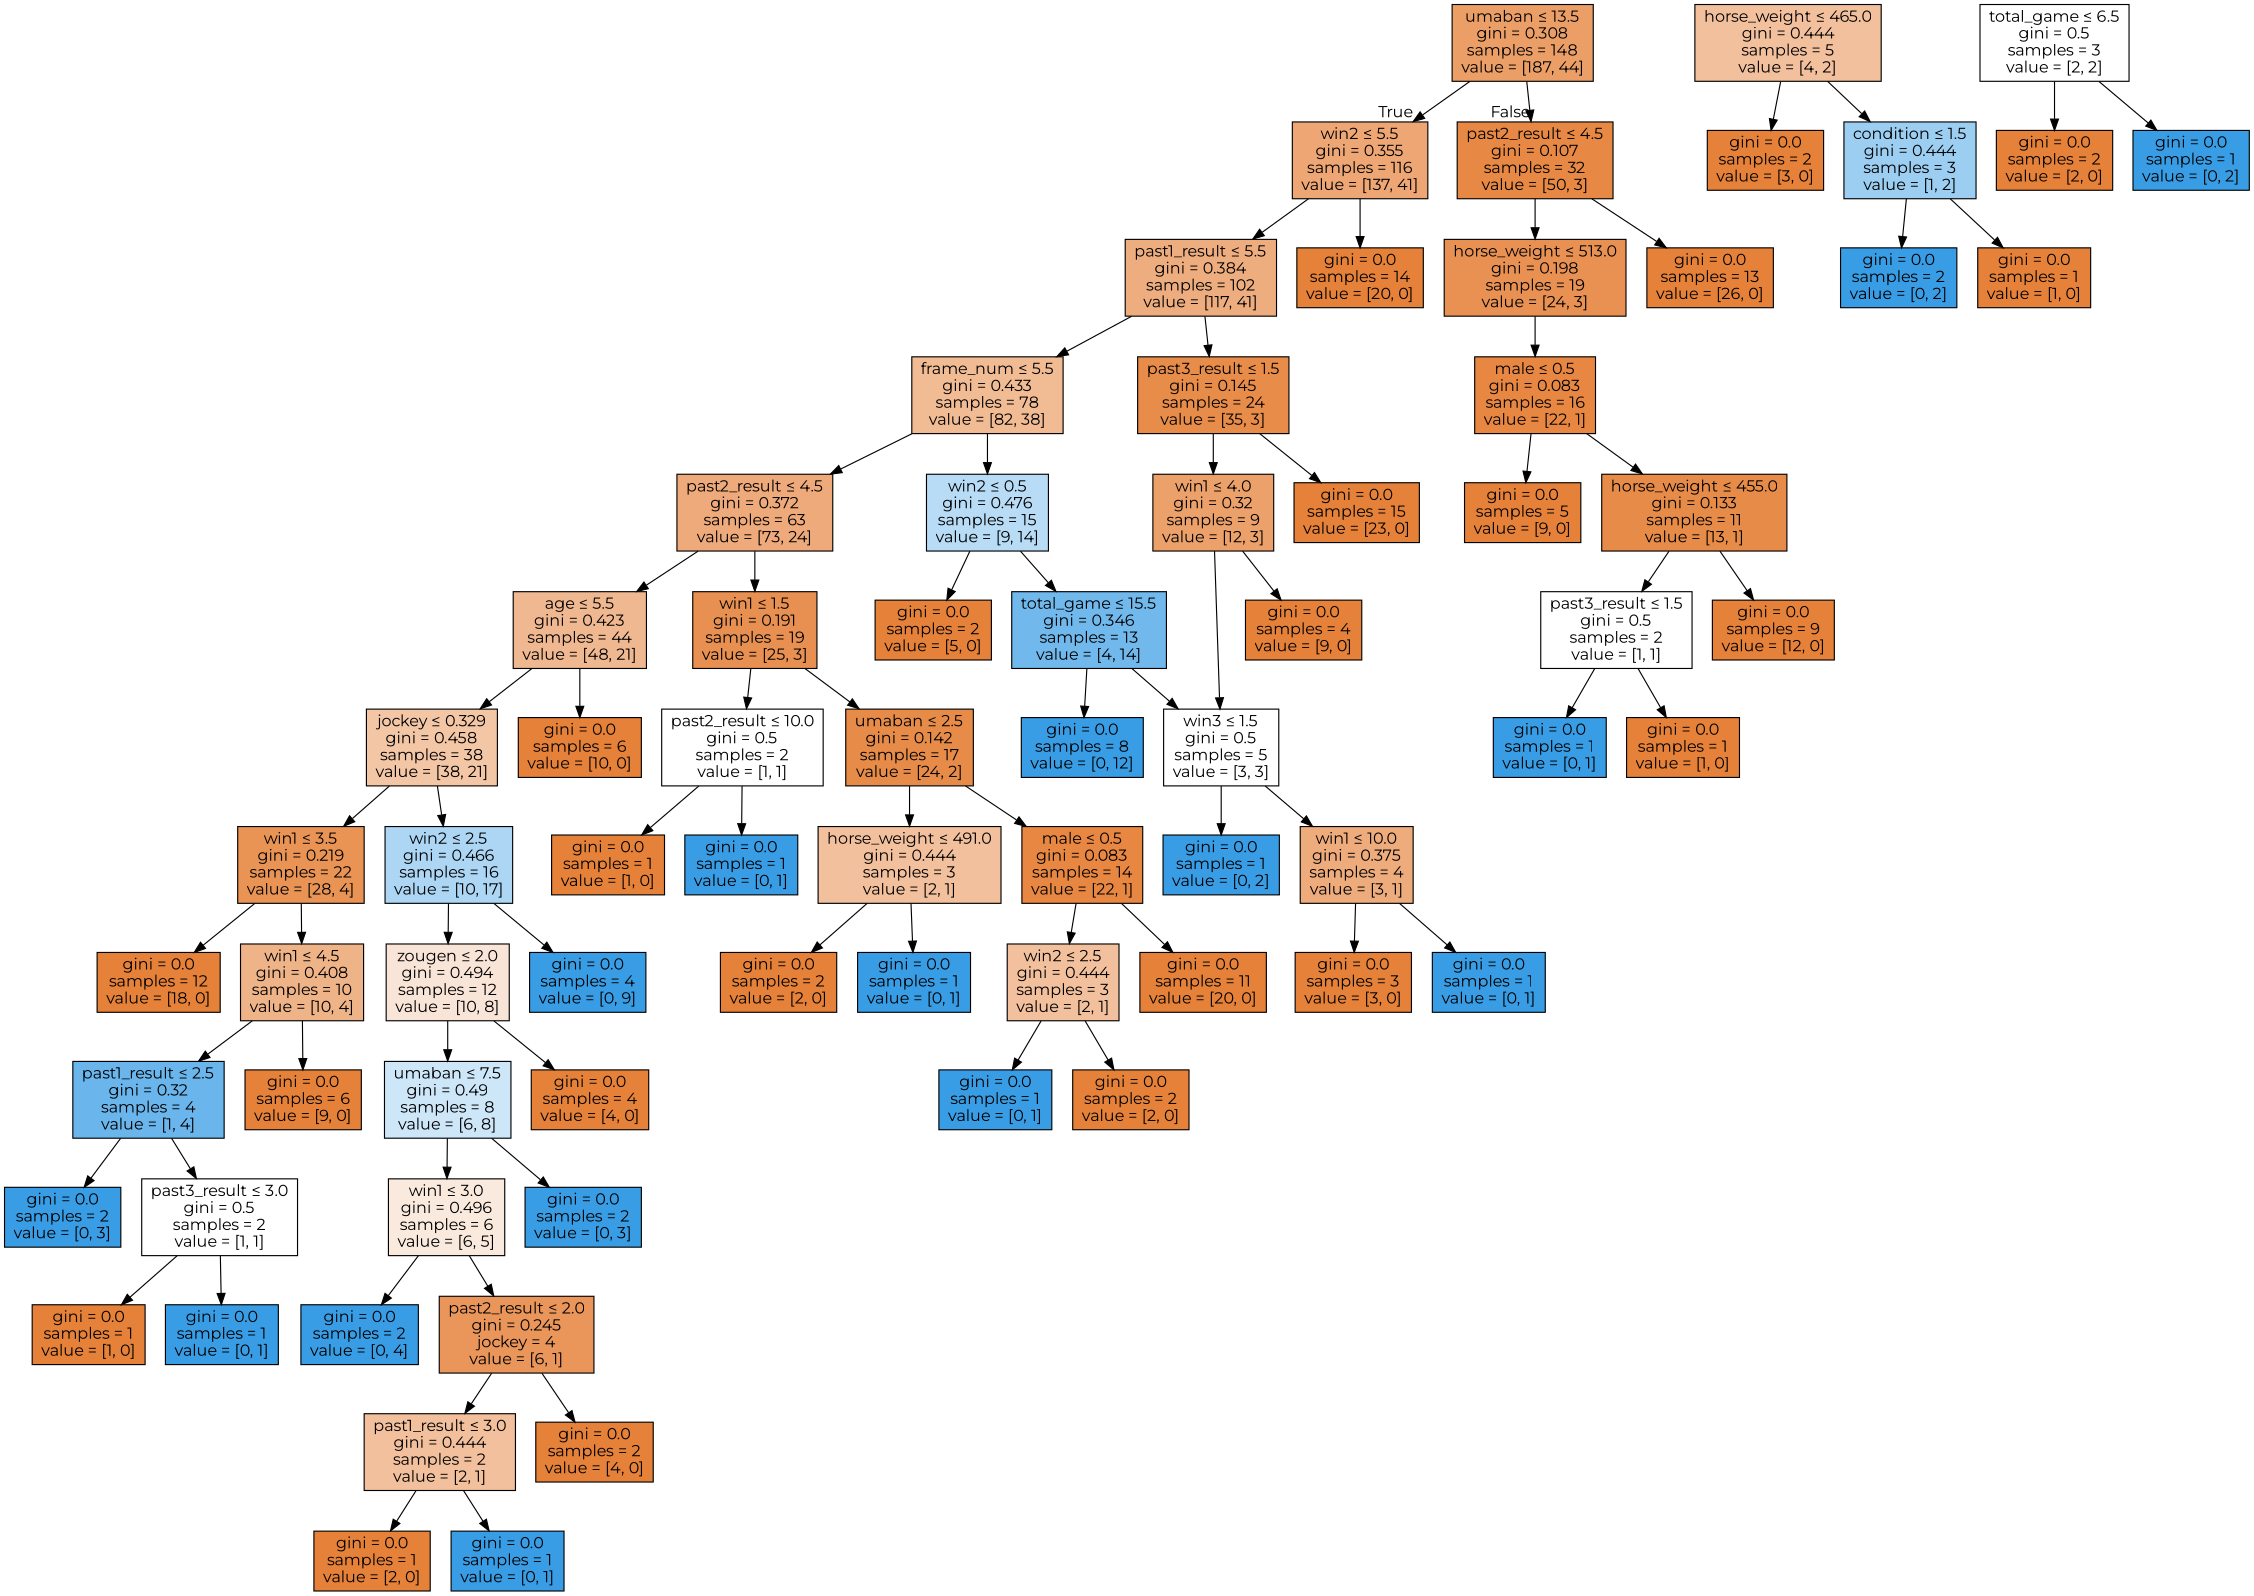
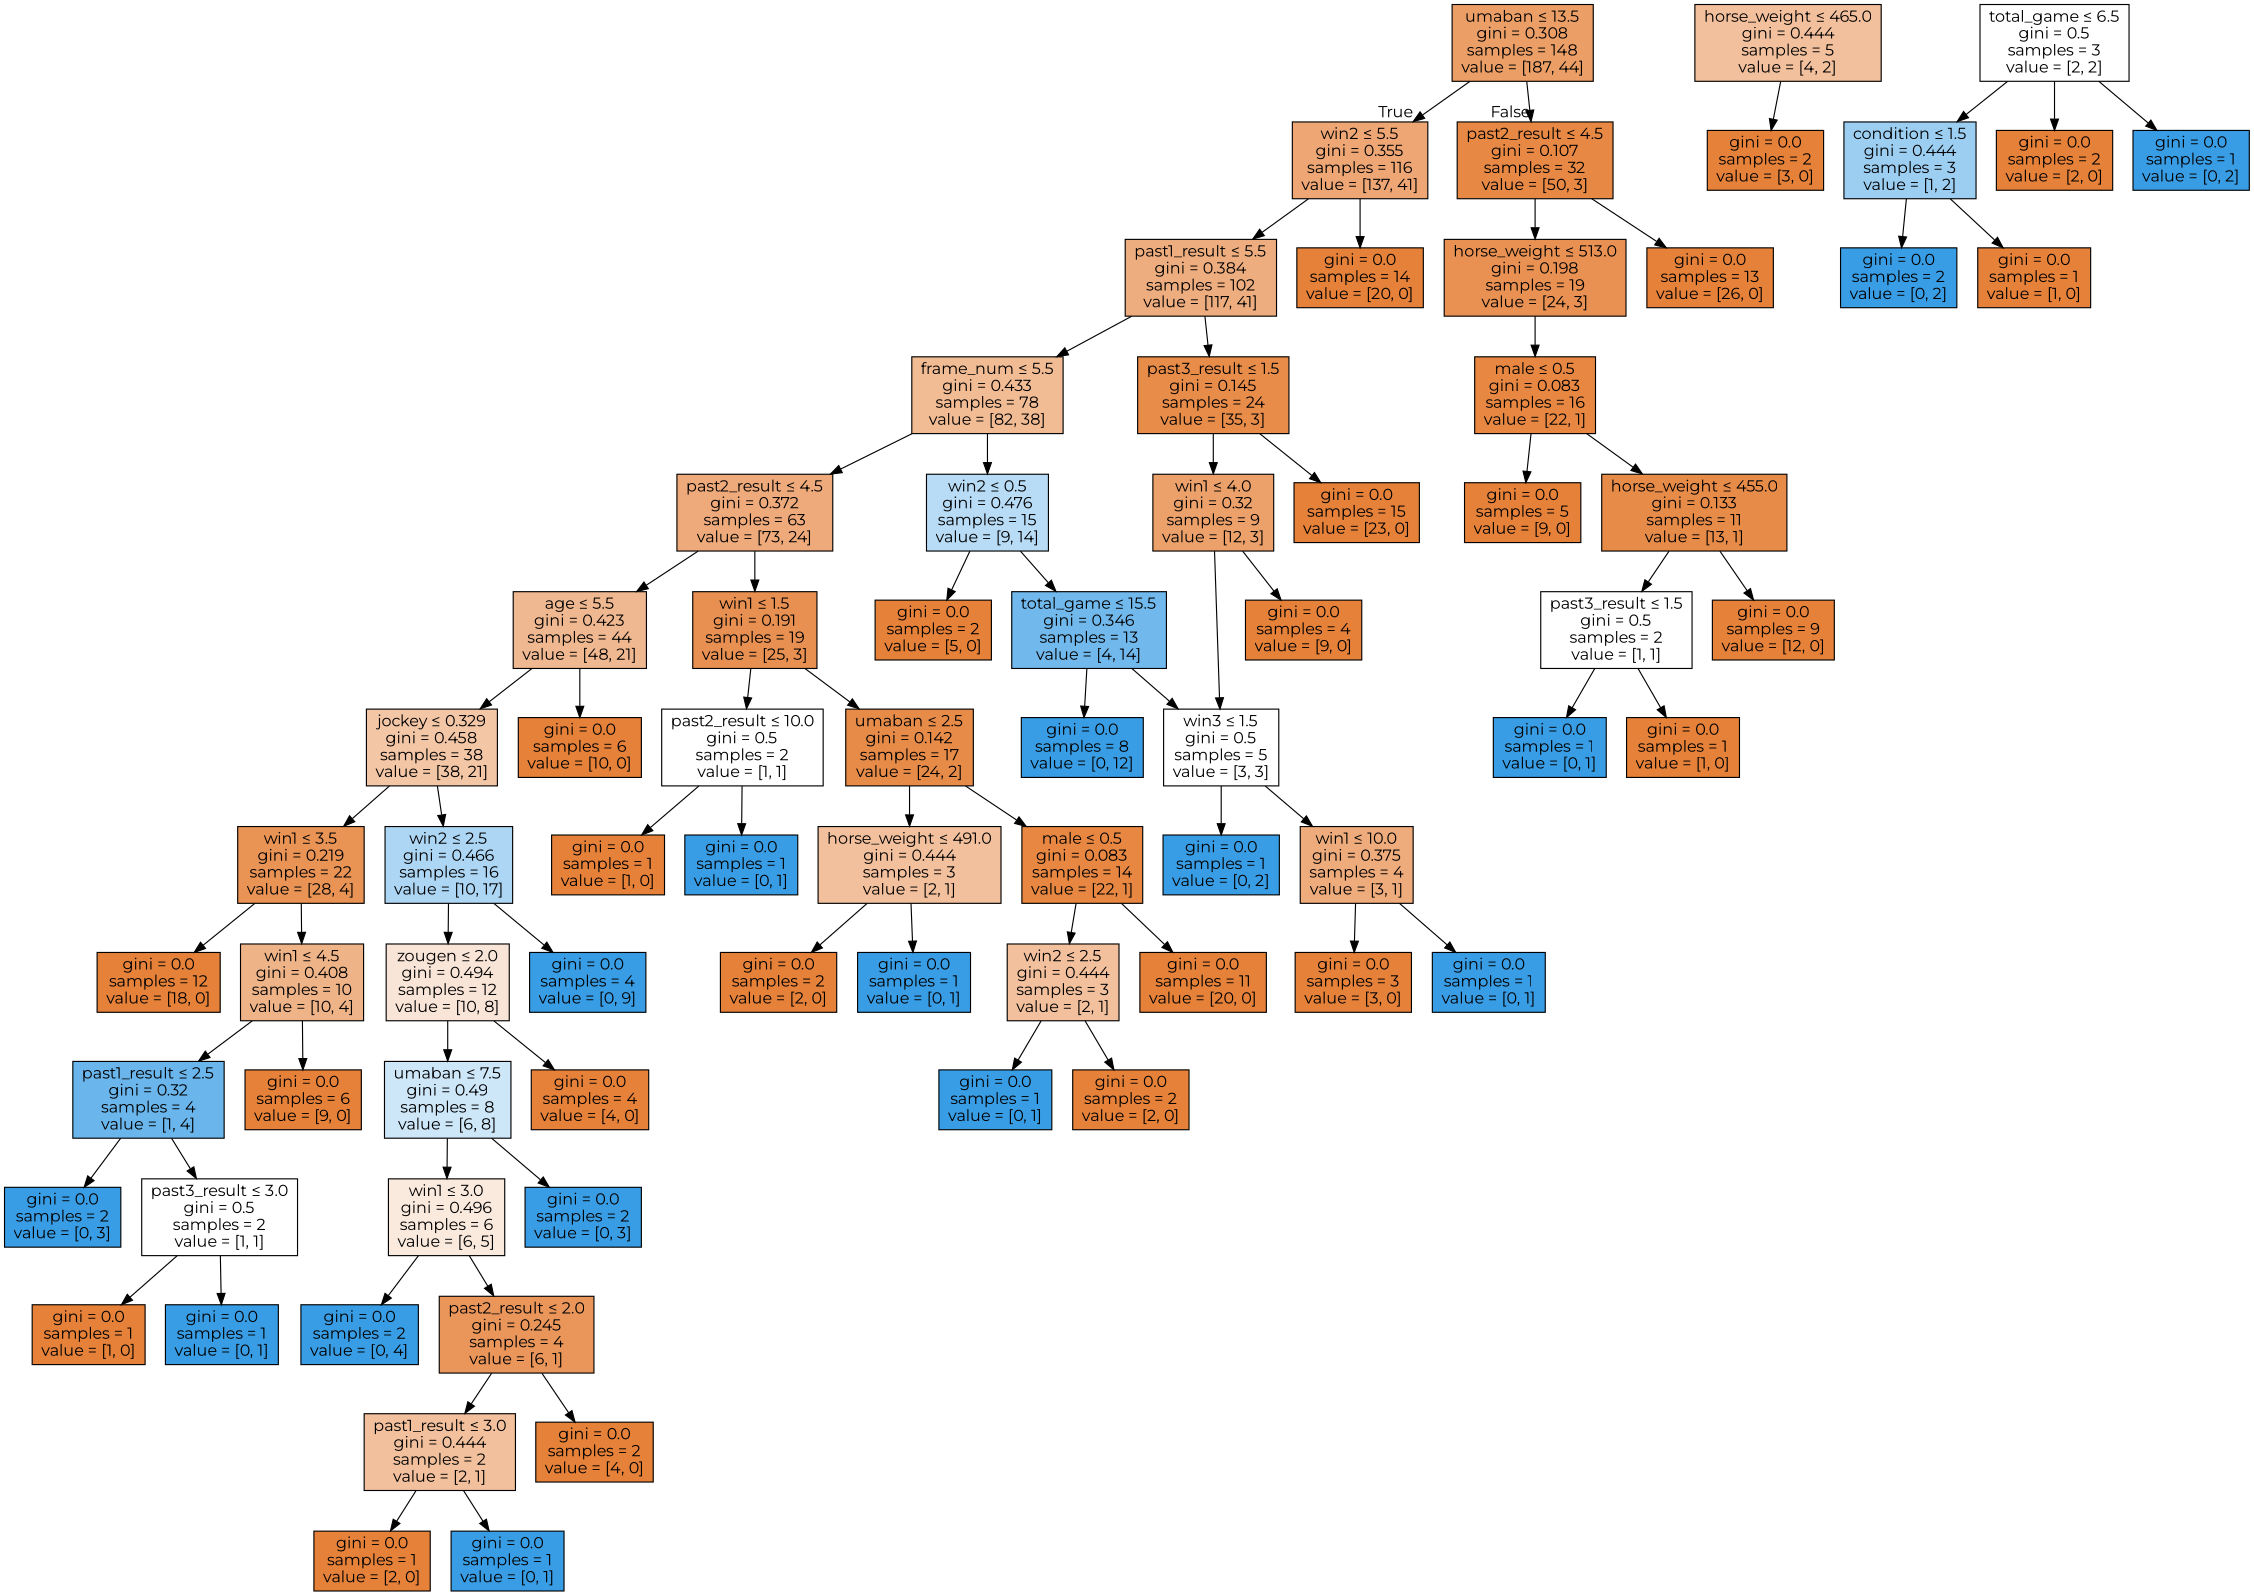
edge "horse_weight ≤ 465.0" -> "condition ≤ 1.5": now "total_game ≤ 6.5" -> "condition ≤ 1.5"
node "past2_result ≤ 2.0": text "jockey = 4" -> "samples = 4"
